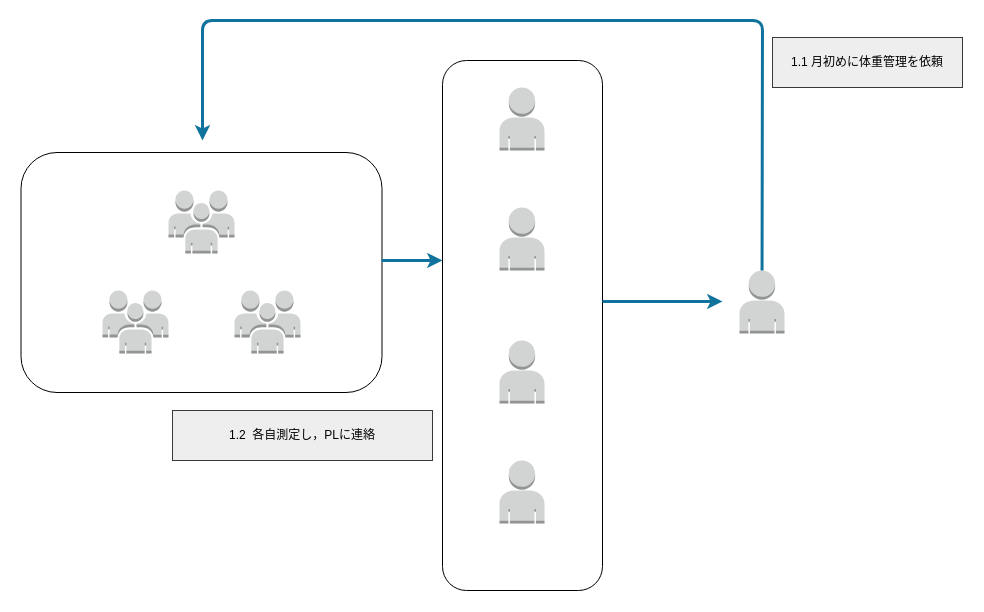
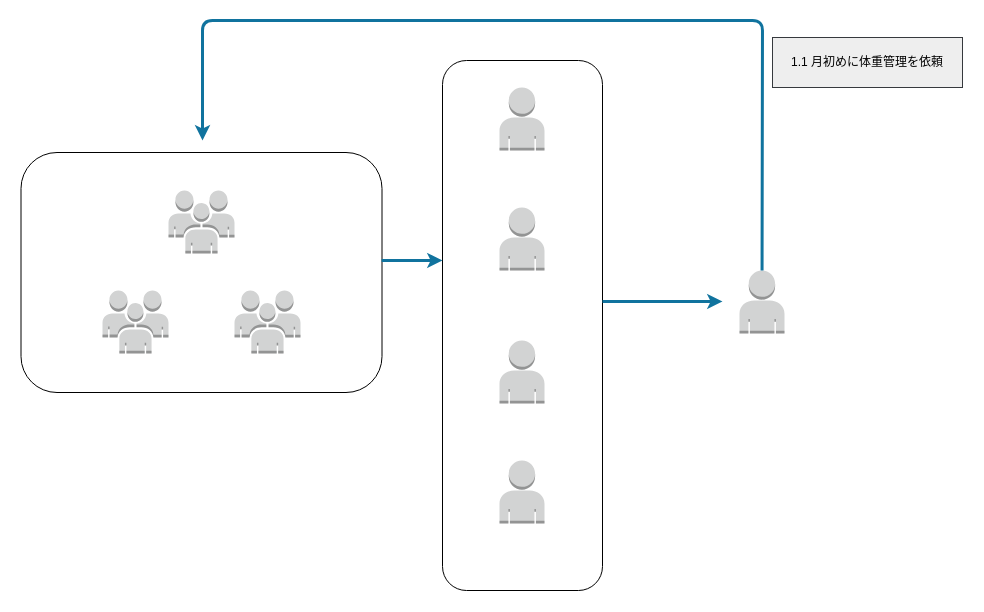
node "1.2 各自測定し，PLに連絡": removed
